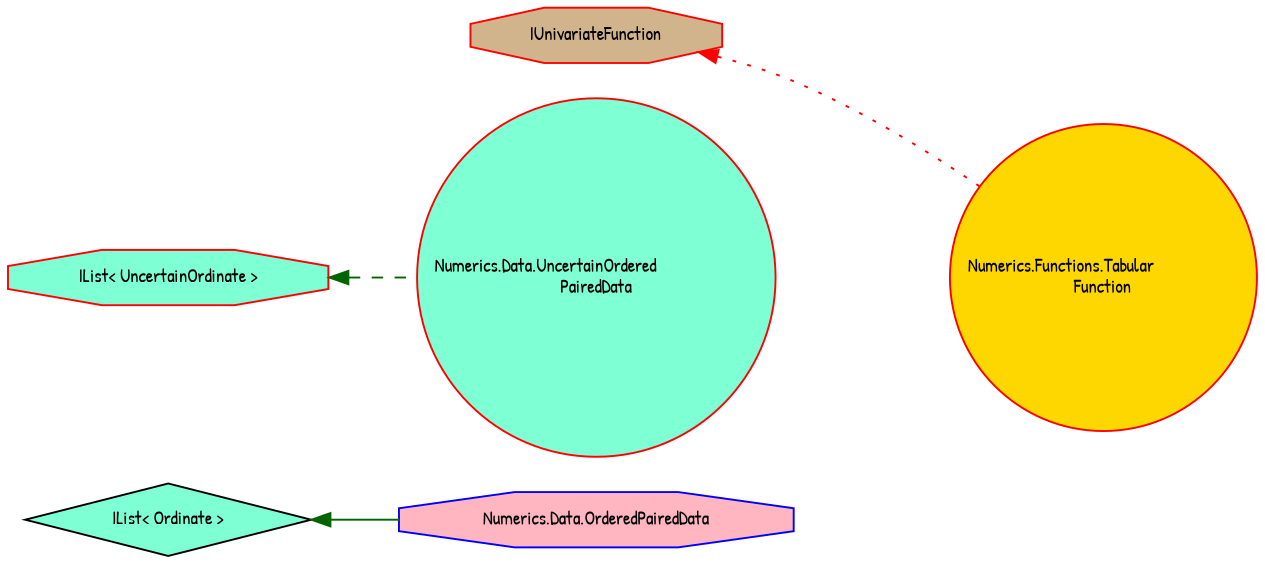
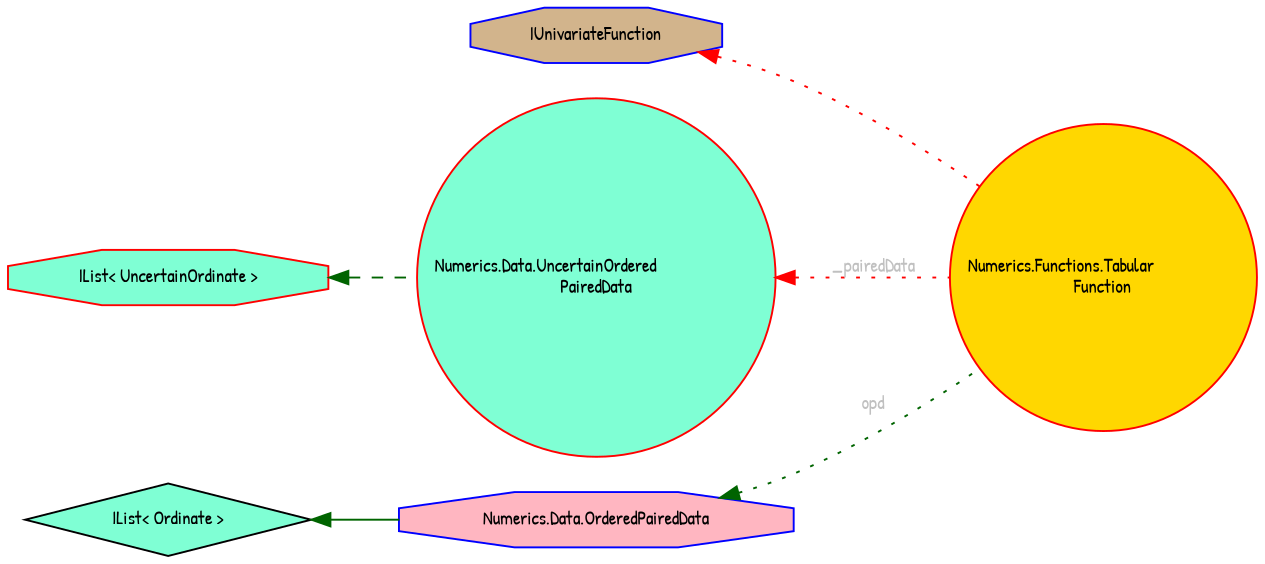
node "IUnivariateFunction": color red -> blue
edge "Numerics.Functions.Tabular Function" -> "Numerics.Data.UncertainOrdered PairedData": added, label "_pairedData"
edge "Numerics.Functions.Tabular Function" -> "Numerics.Data.OrderedPairedData": added, label "opd"
